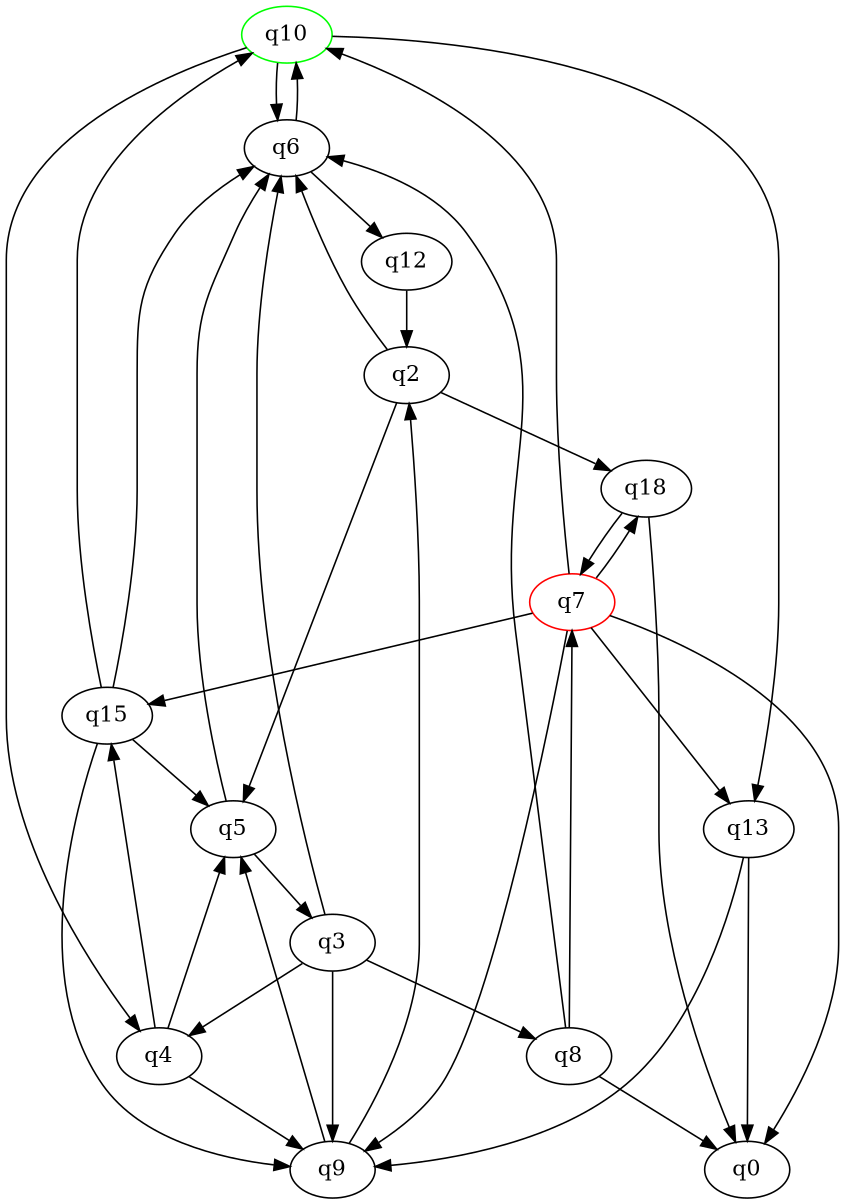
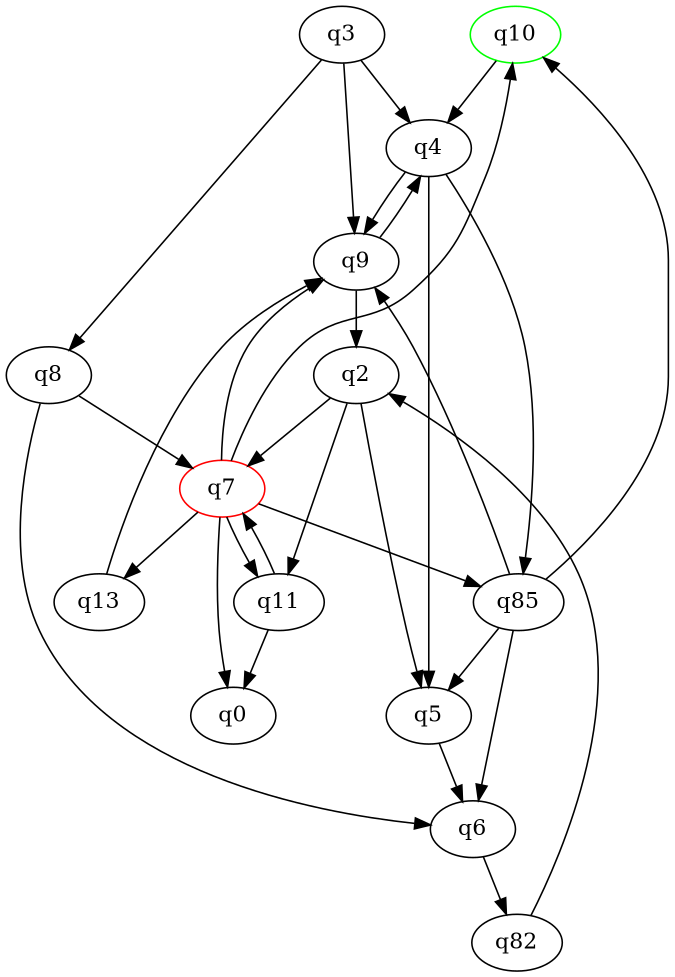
edge "q10" -> "q6": removed
edge "q6" -> "q10": removed
edge "q10" -> "q13": removed
node "q12": label "q12" -> "q82"
edge "q2" -> "q6": now "q2" -> "q7"
node "q18": label "q18" -> "q11"
edge "q3" -> "q6": removed
node "q15": label "q15" -> "q85"
edge "q5" -> "q3": removed
edge "q13" -> "q0": removed
edge "q9" -> "q5": now "q9" -> "q4"
edge "q8" -> "q0": removed
